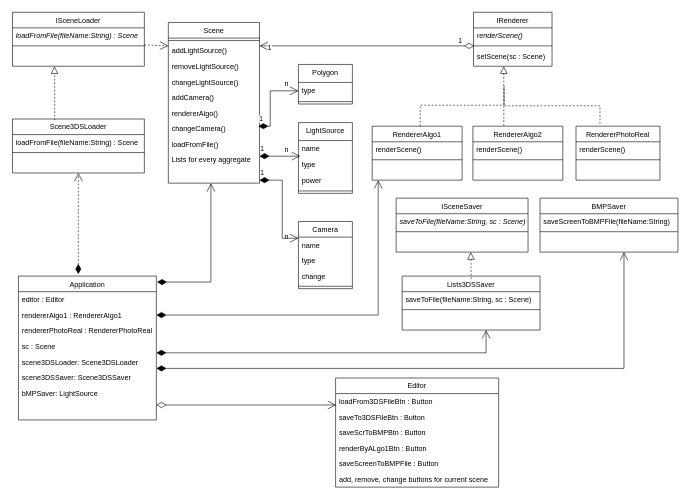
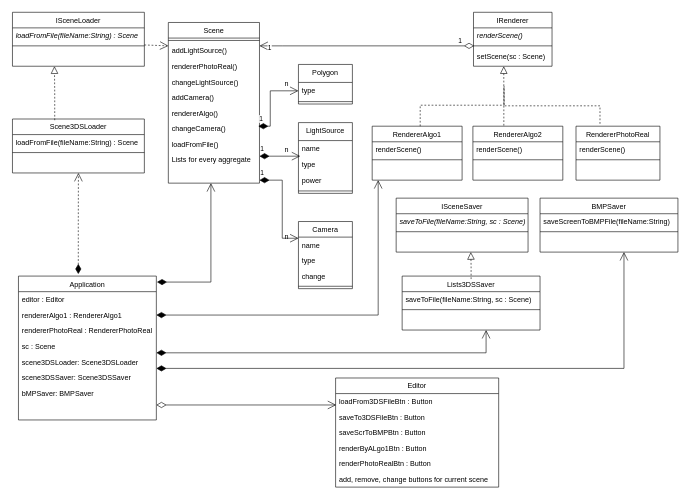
node "removeLightSource()": label "removeLightSource()" -> "rendererPhotoReal()"
node "bMPSaver: LightSource": label "bMPSaver: LightSource" -> "bMPSaver: BMPSaver"
node "saveScreenToBMPFile : Button": label "saveScreenToBMPFile : Button" -> "renderPhotoRealBtn : Button"
